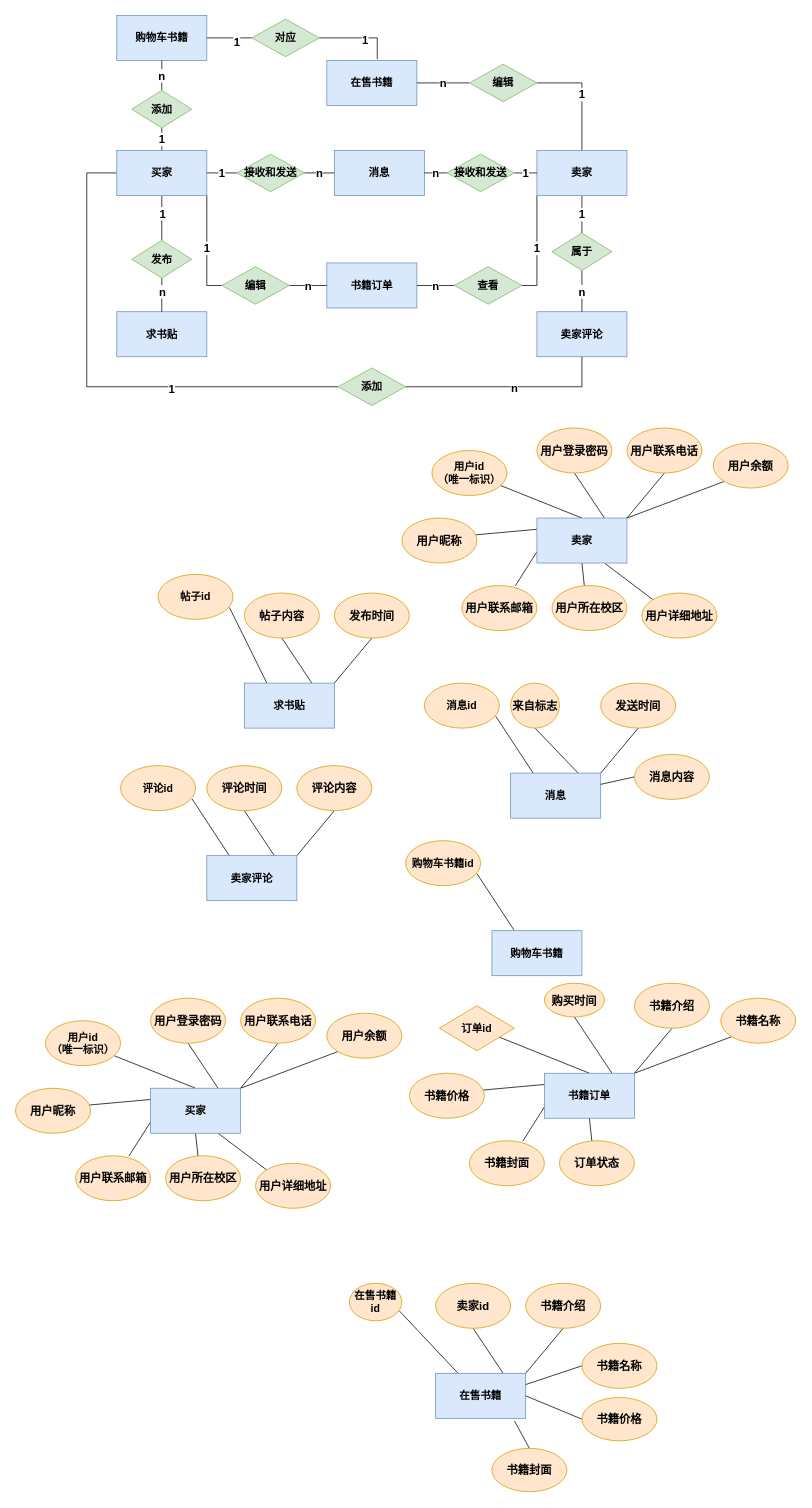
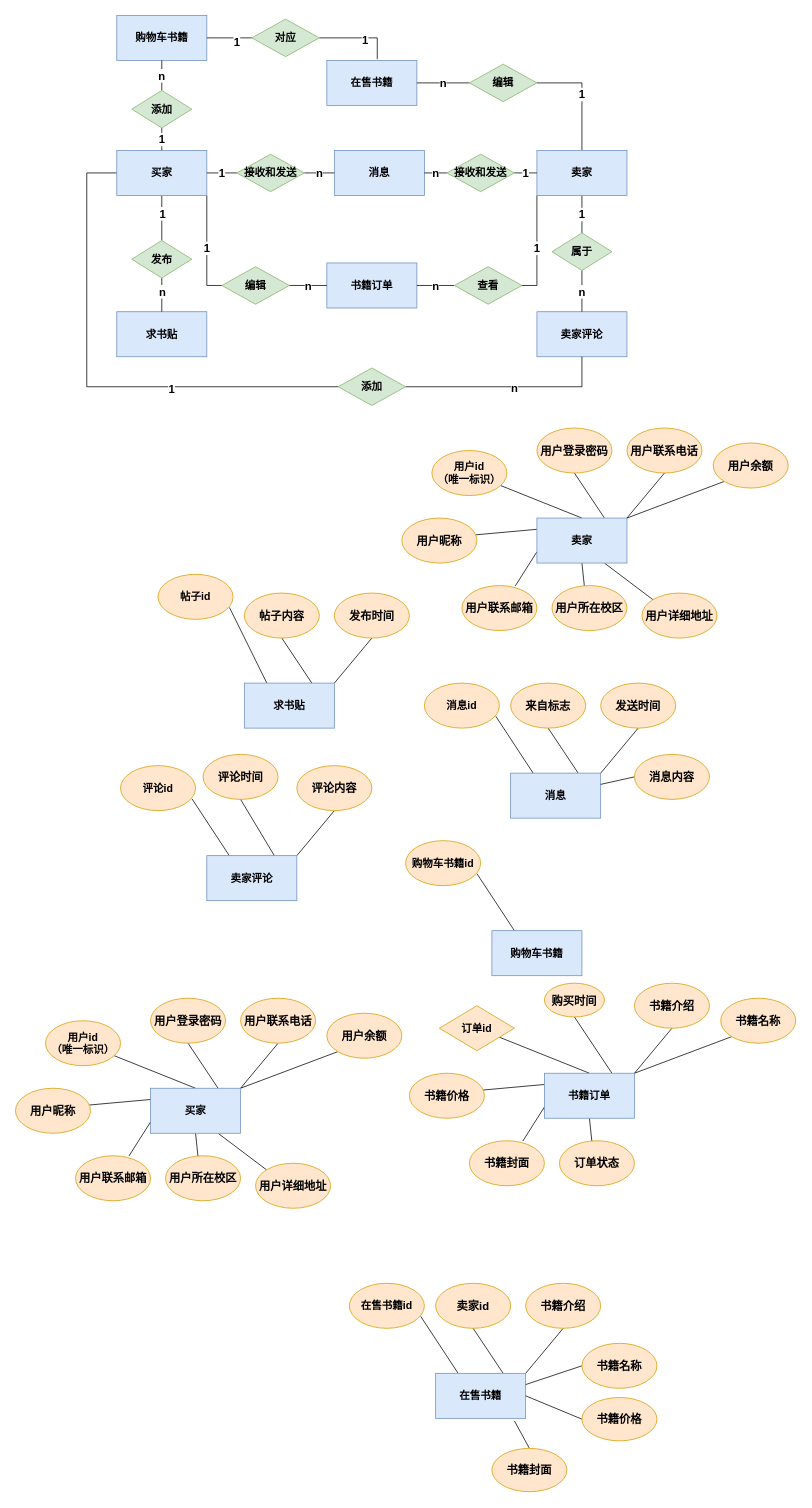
node "来自标志": size 49x45 -> 75x45
node "评论时间": moved (244, 788) -> (240, 777)
node "在售书籍id": size 53x38 -> 75x45
